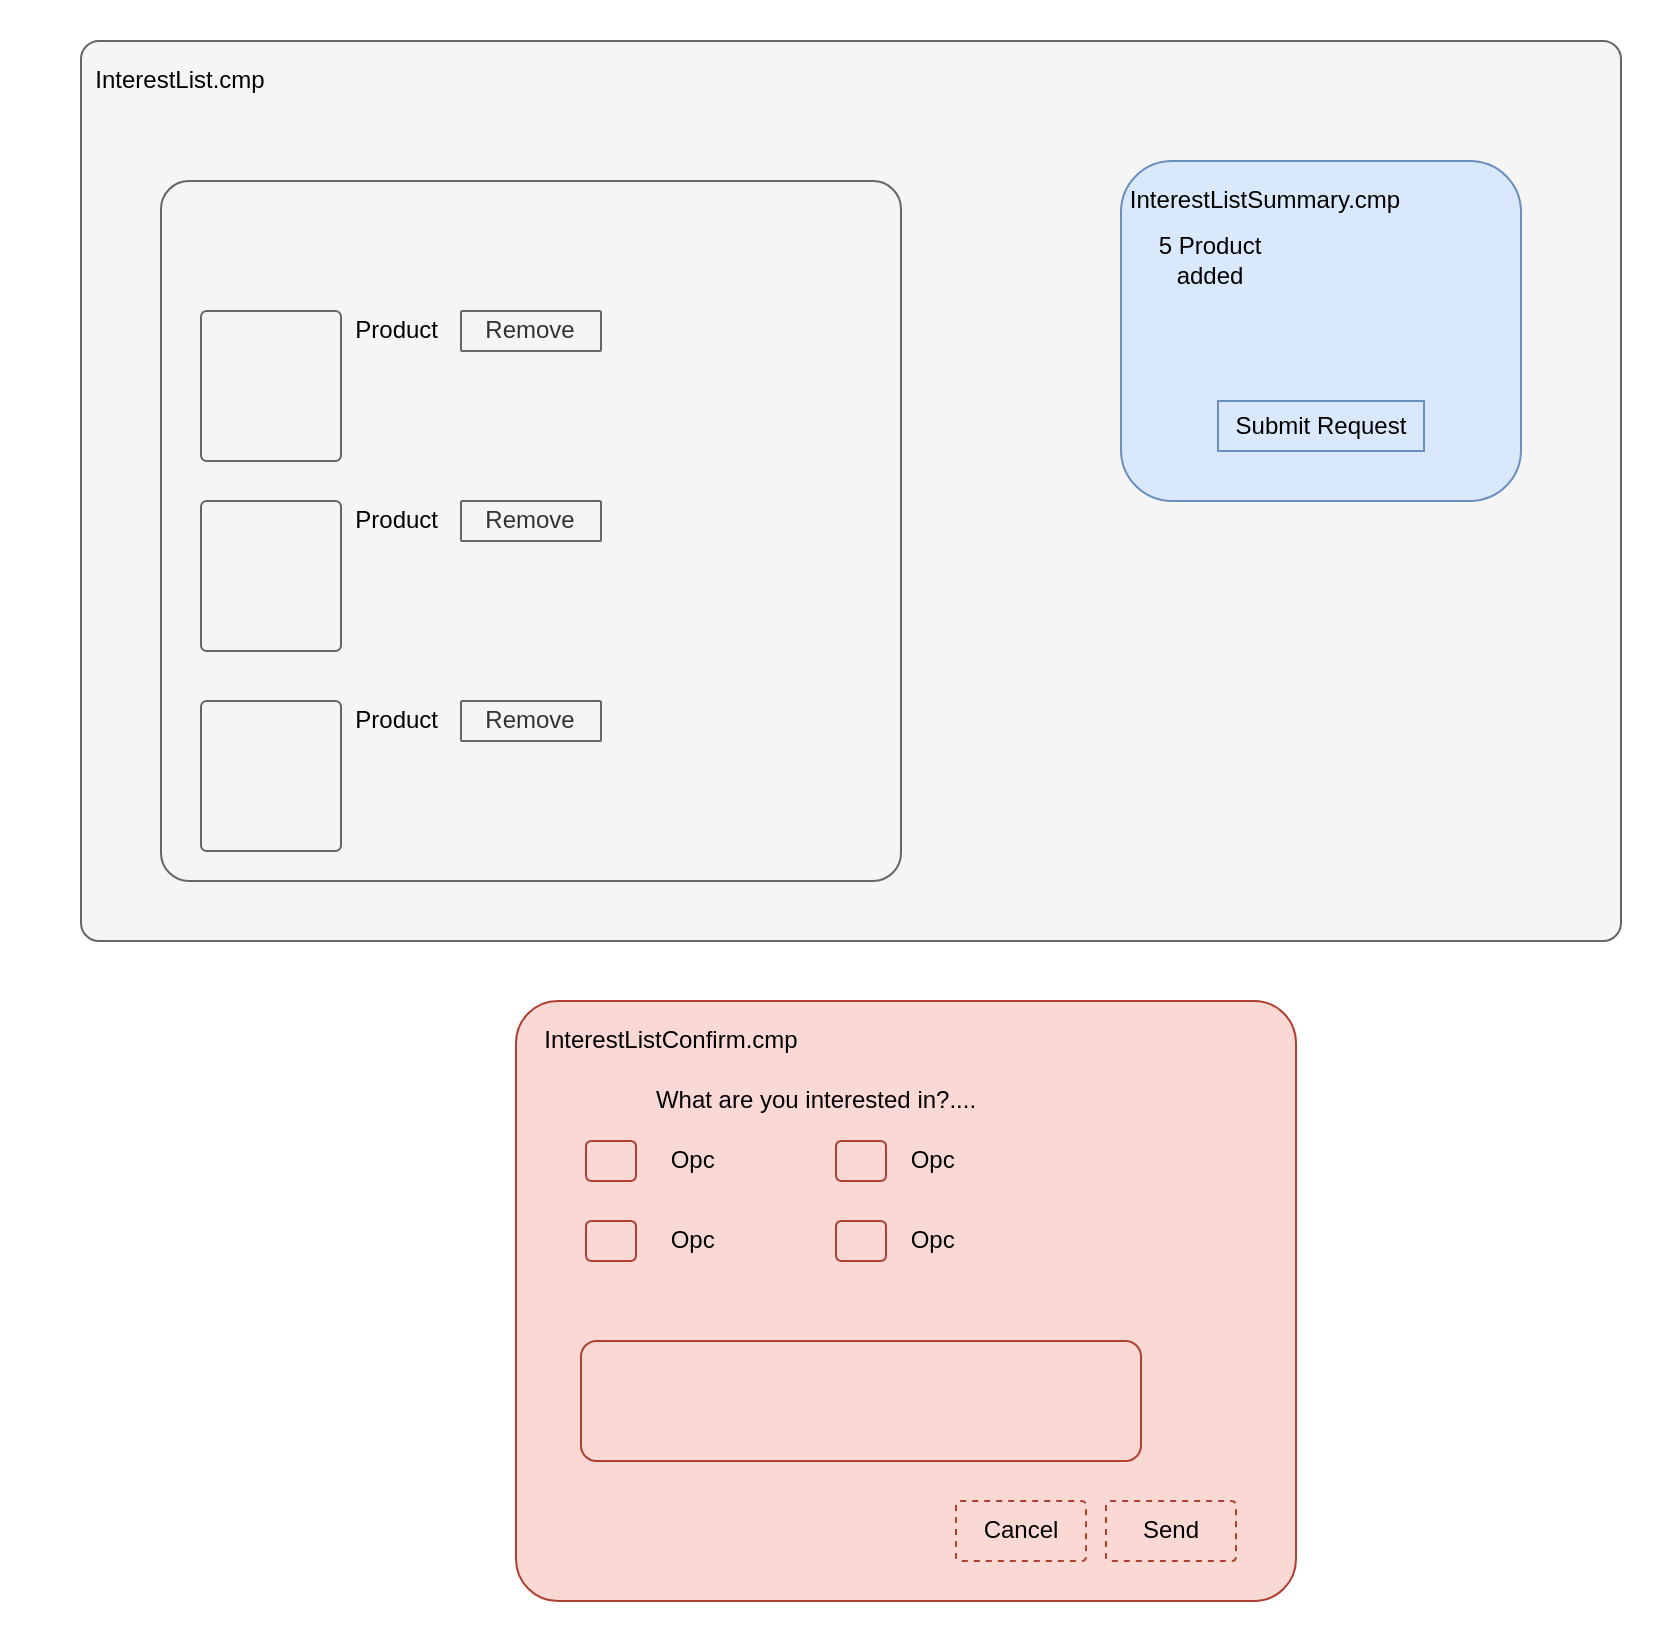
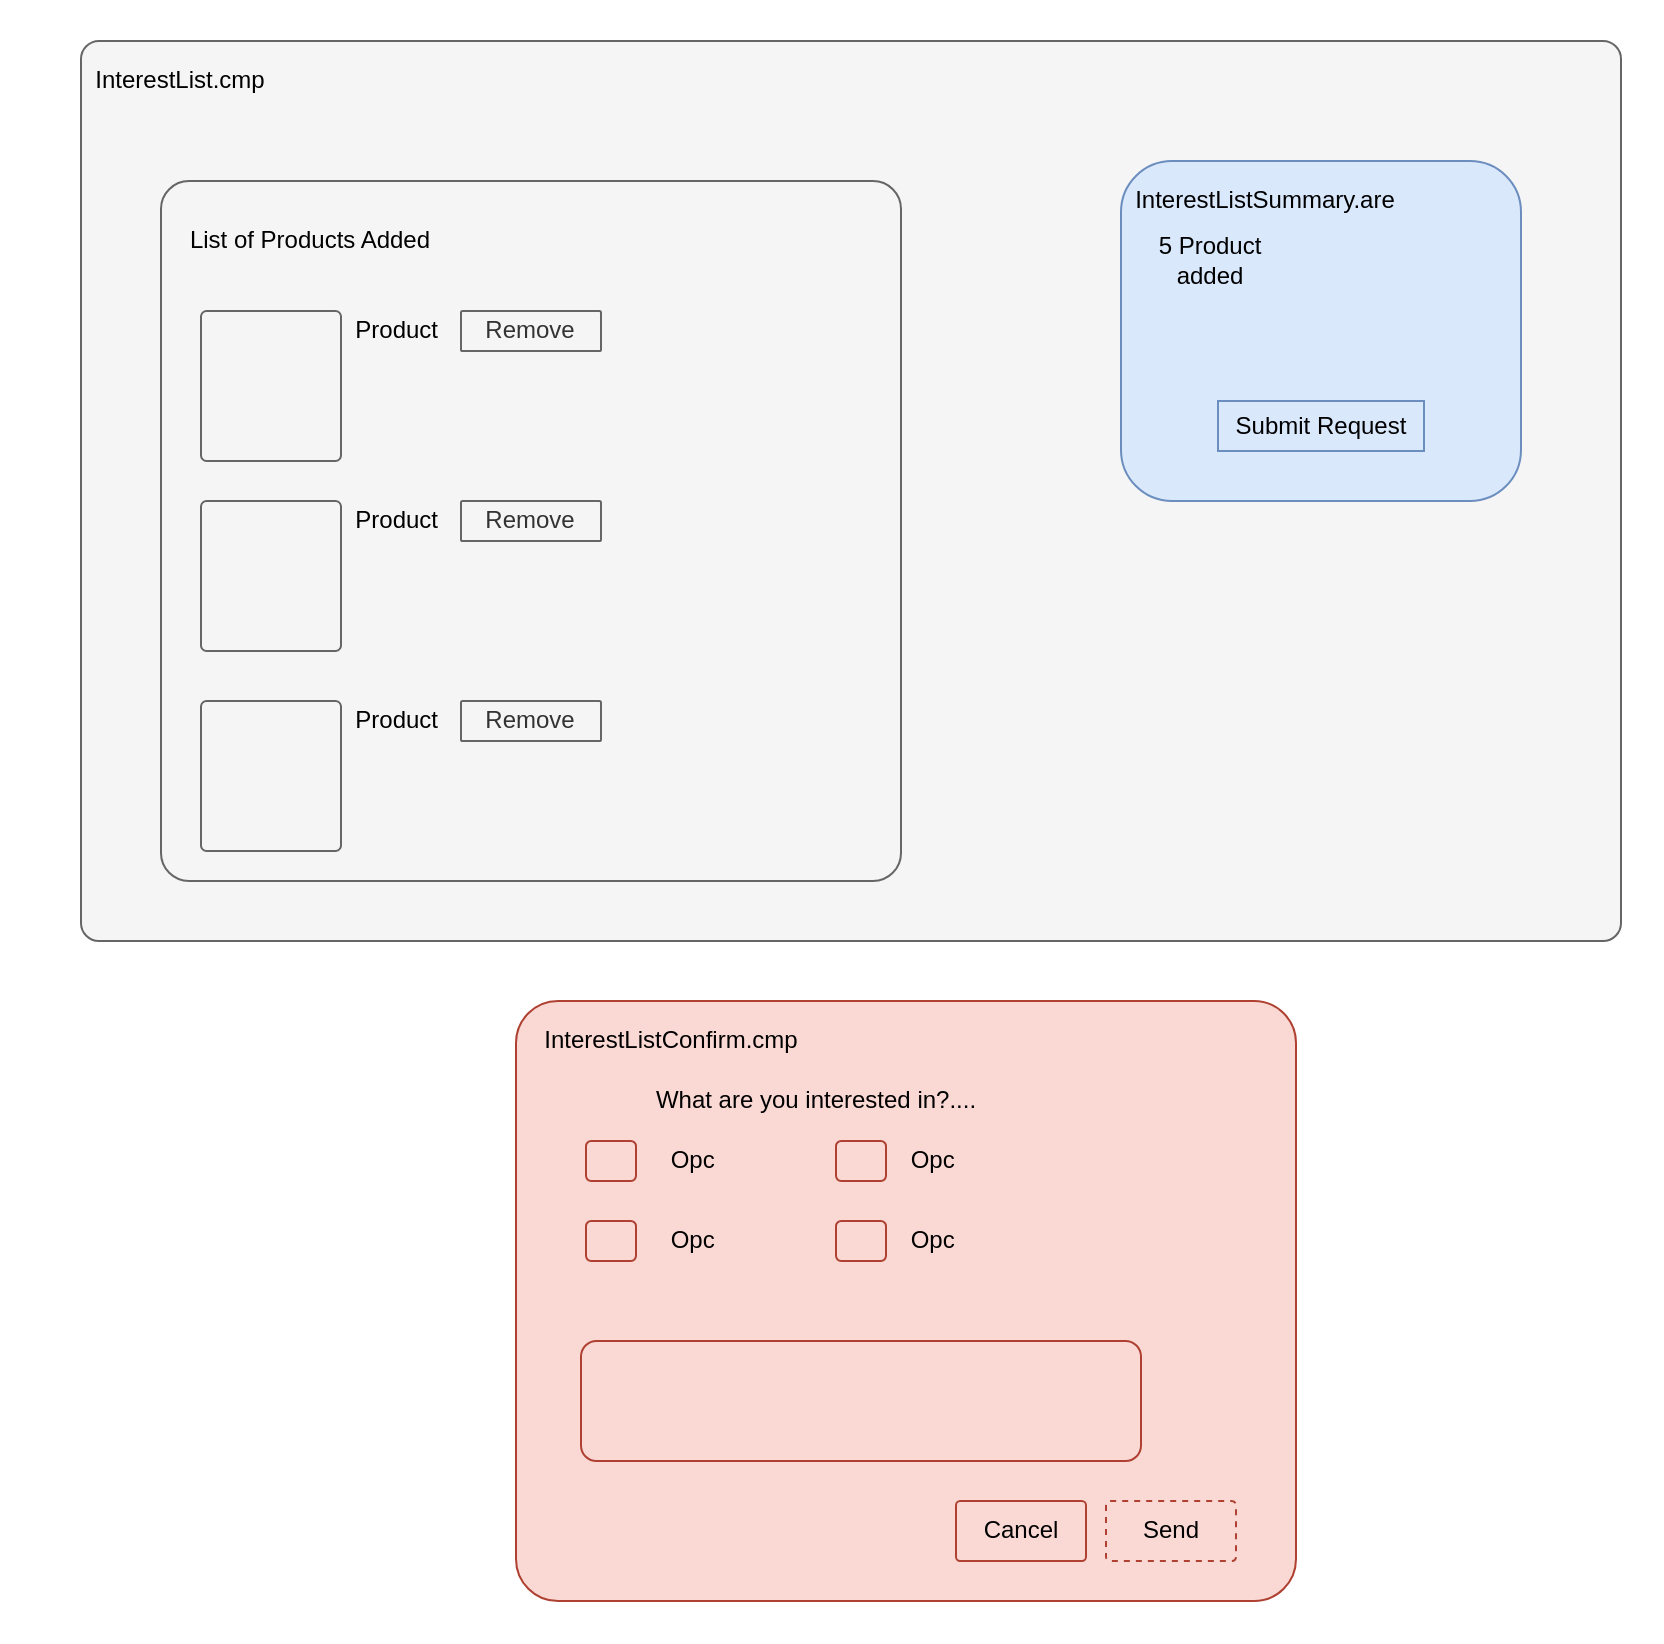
node "InterestListSummary.cmp": label "InterestListSummary.cmp" -> "InterestListSummary.are"
node "List of Products Added": added
node "Cancel": style dashed -> solid
